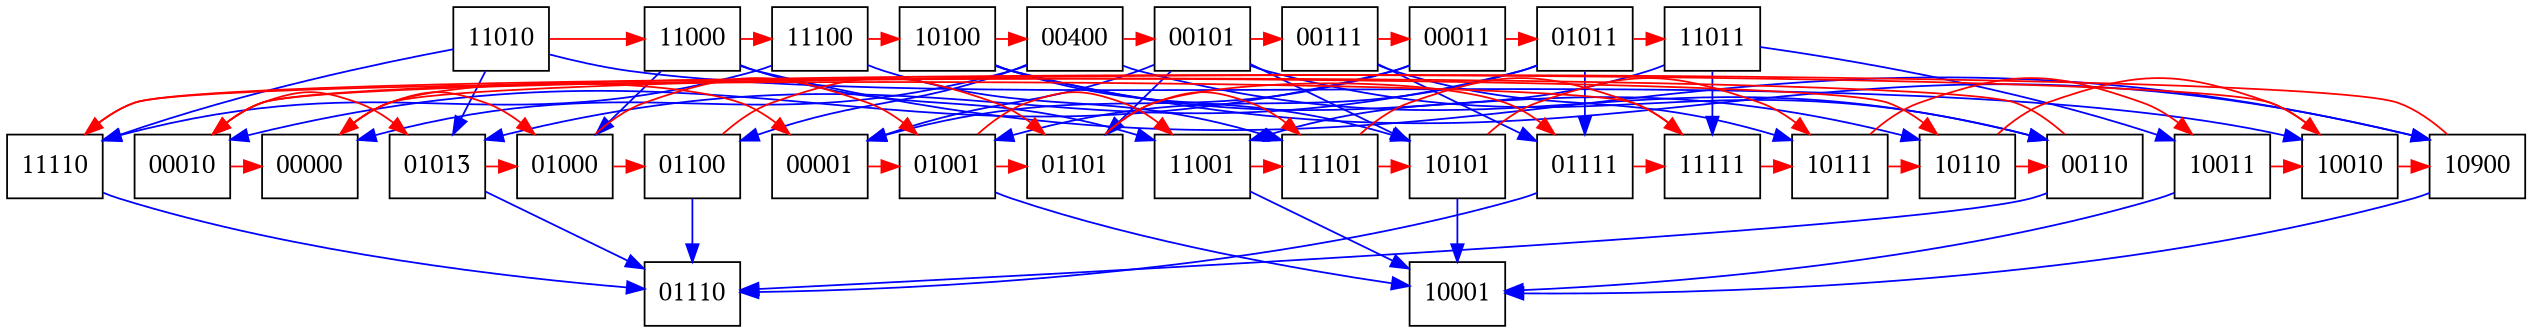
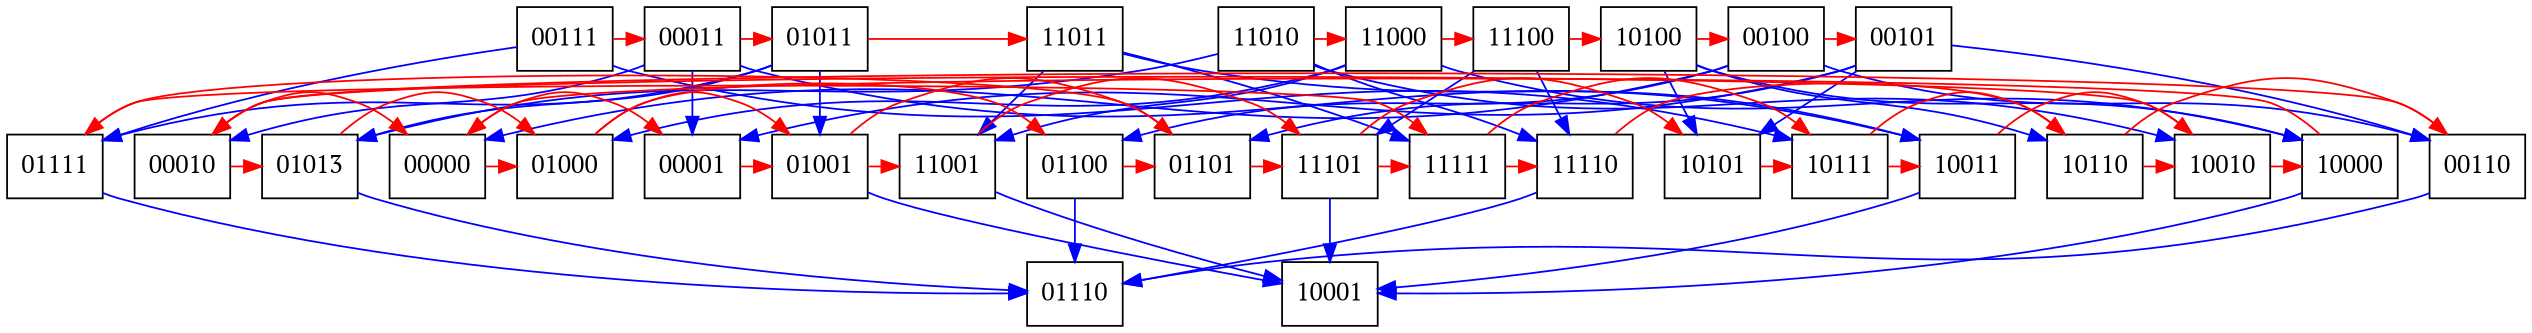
node "00400": label "00400" -> "00100"
edge "00101" -> "00111": removed
edge "00011" -> "10011": added
node "10900": label "10900" -> "10000"
edge "10101" -> "10001": now "11101" -> "10001"
